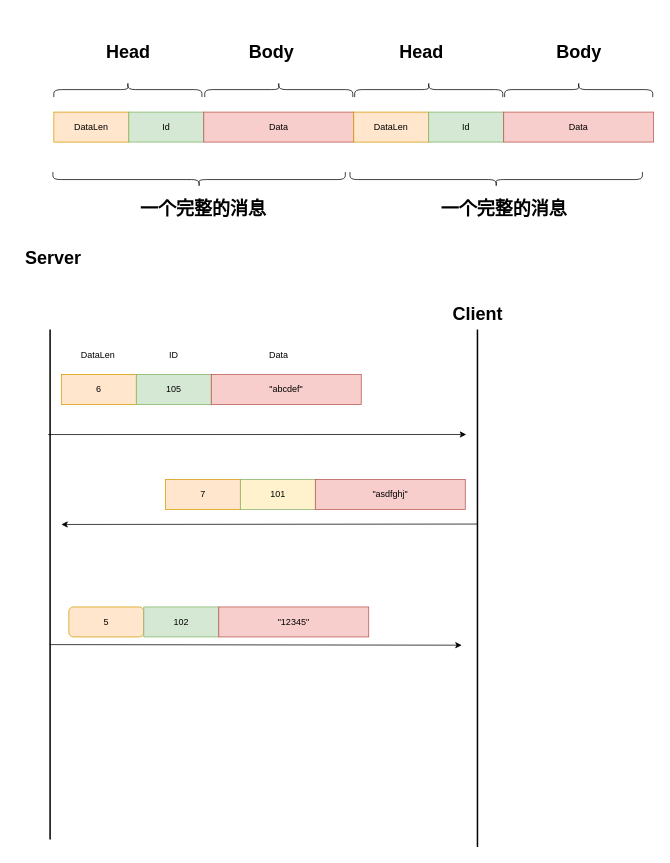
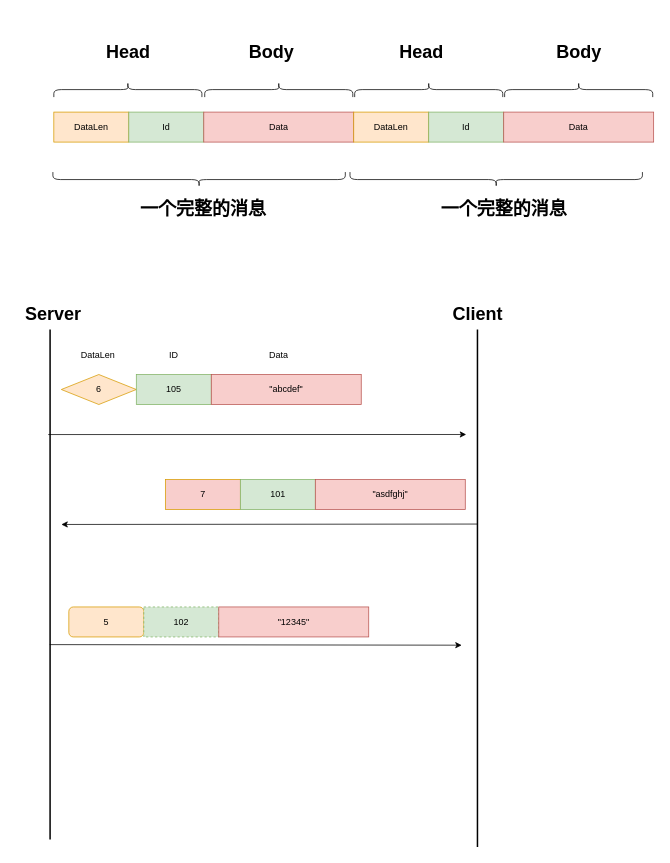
node "Server": moved (53, 258) -> (53, 315)
node "6": shape rectangle -> diamond
node "7": fillcolor #ffe6cc -> #f8cecc
node "101": fillcolor #fff2cc -> #d5e8d4
node "102": style solid -> dashed
